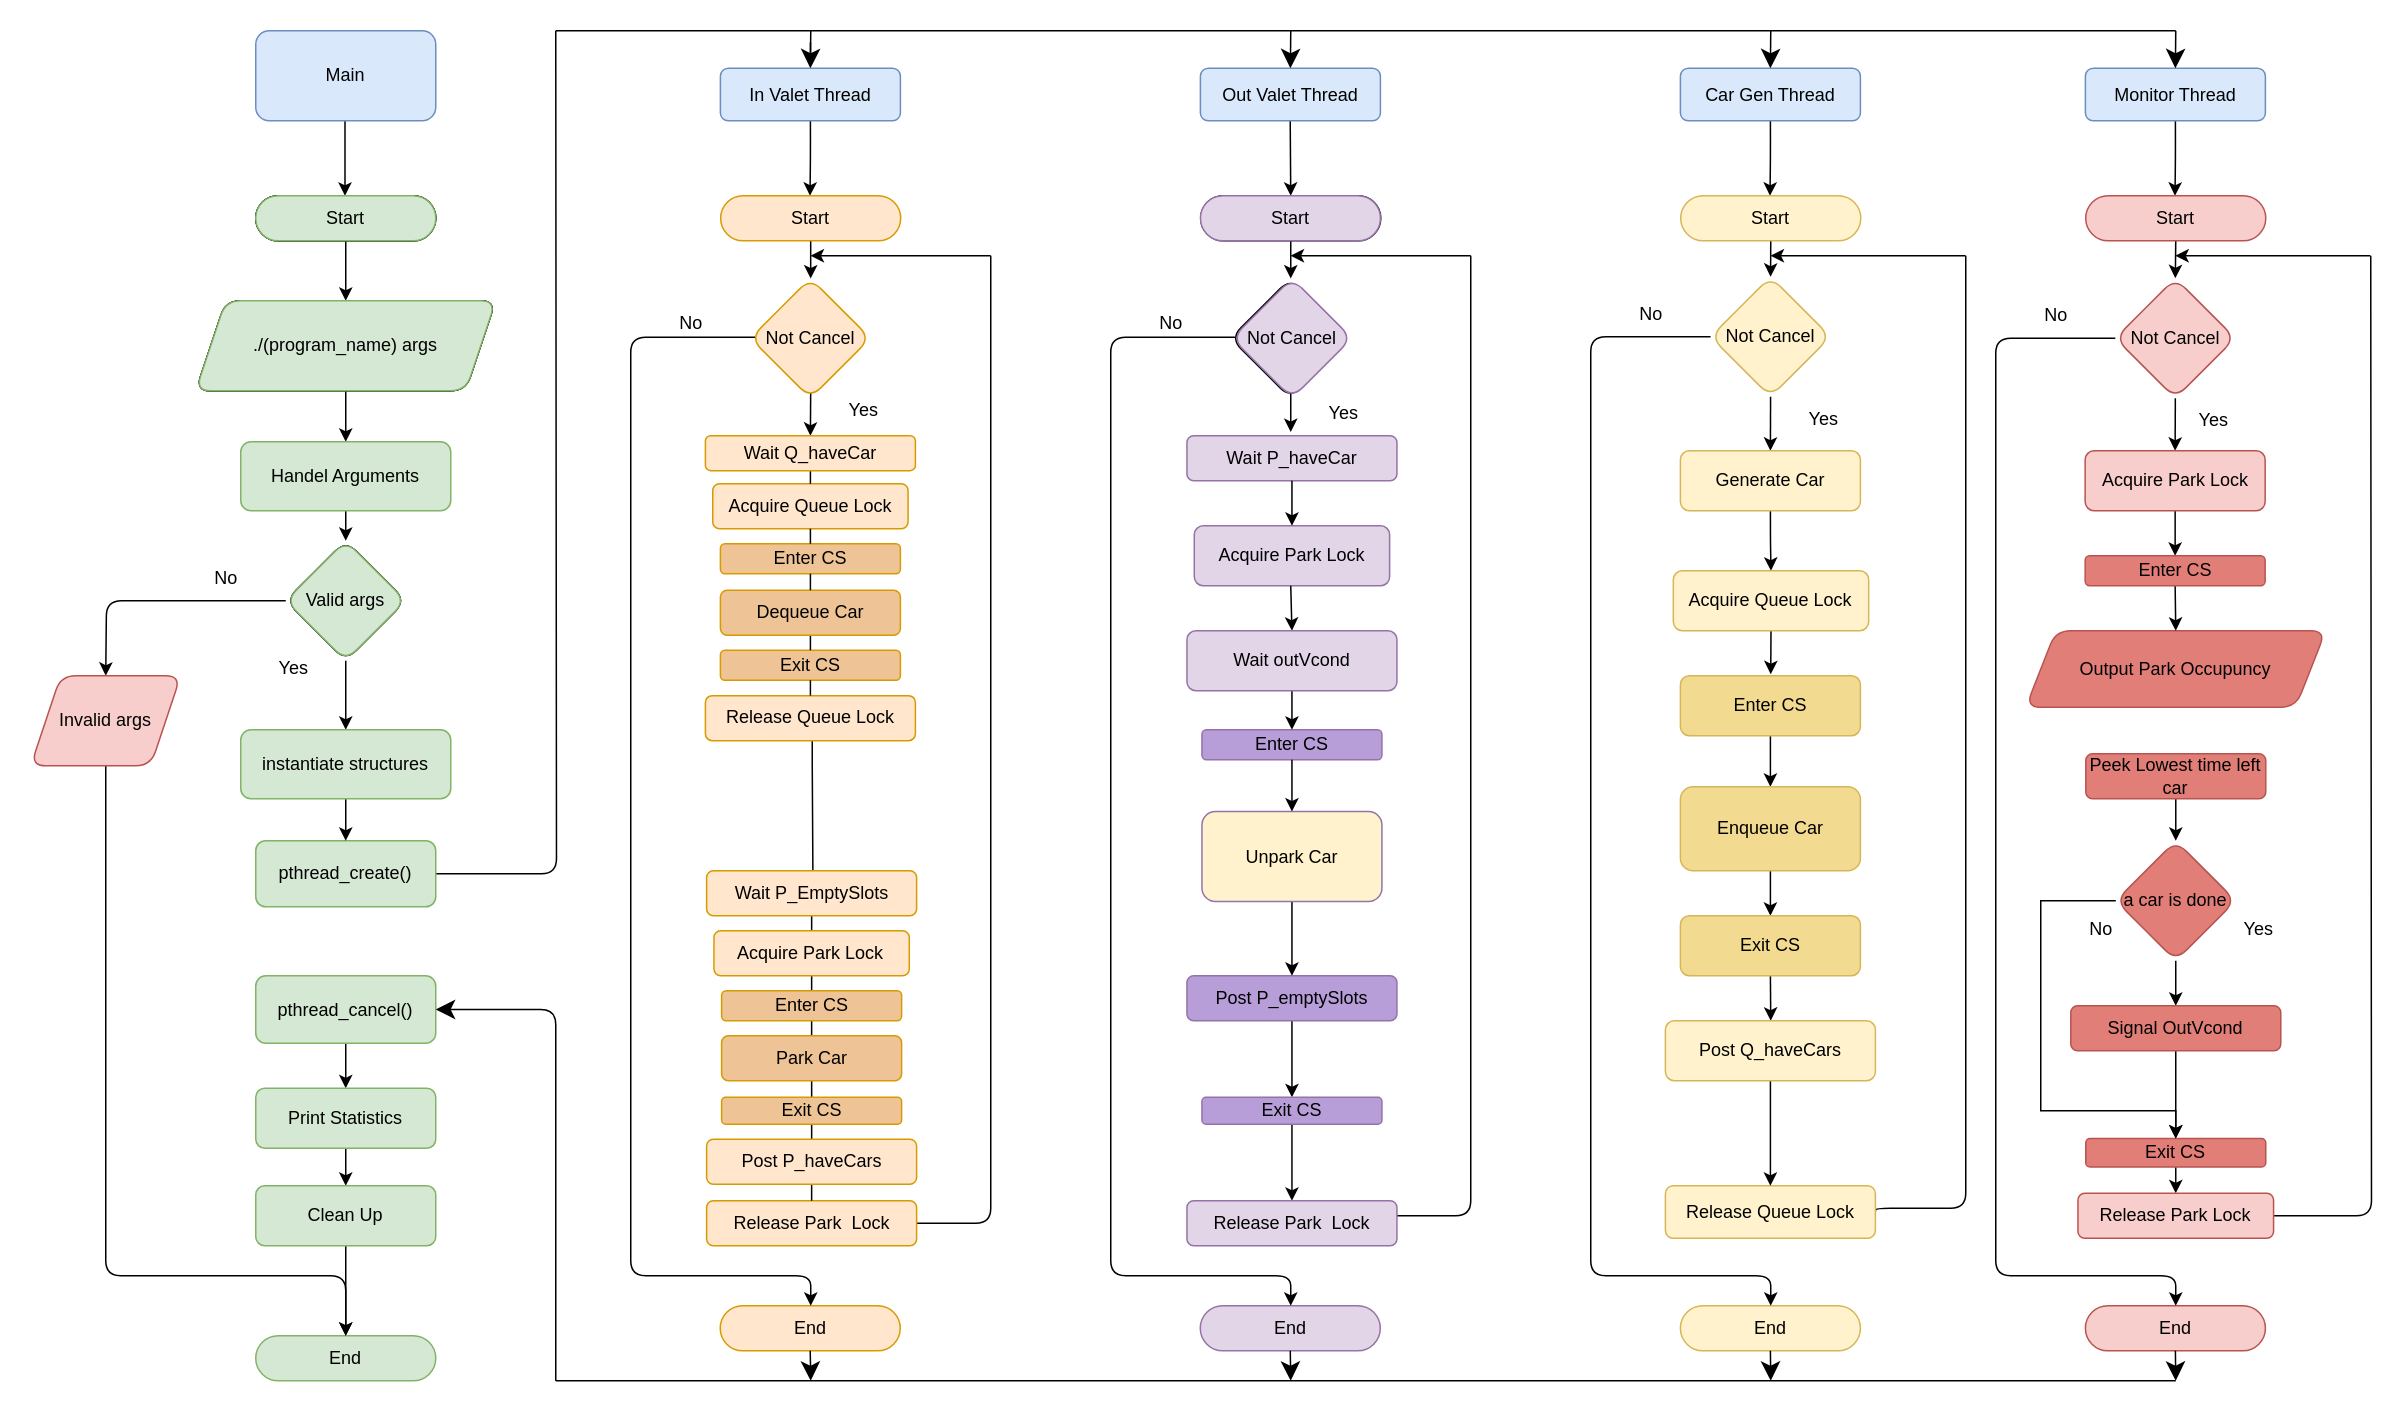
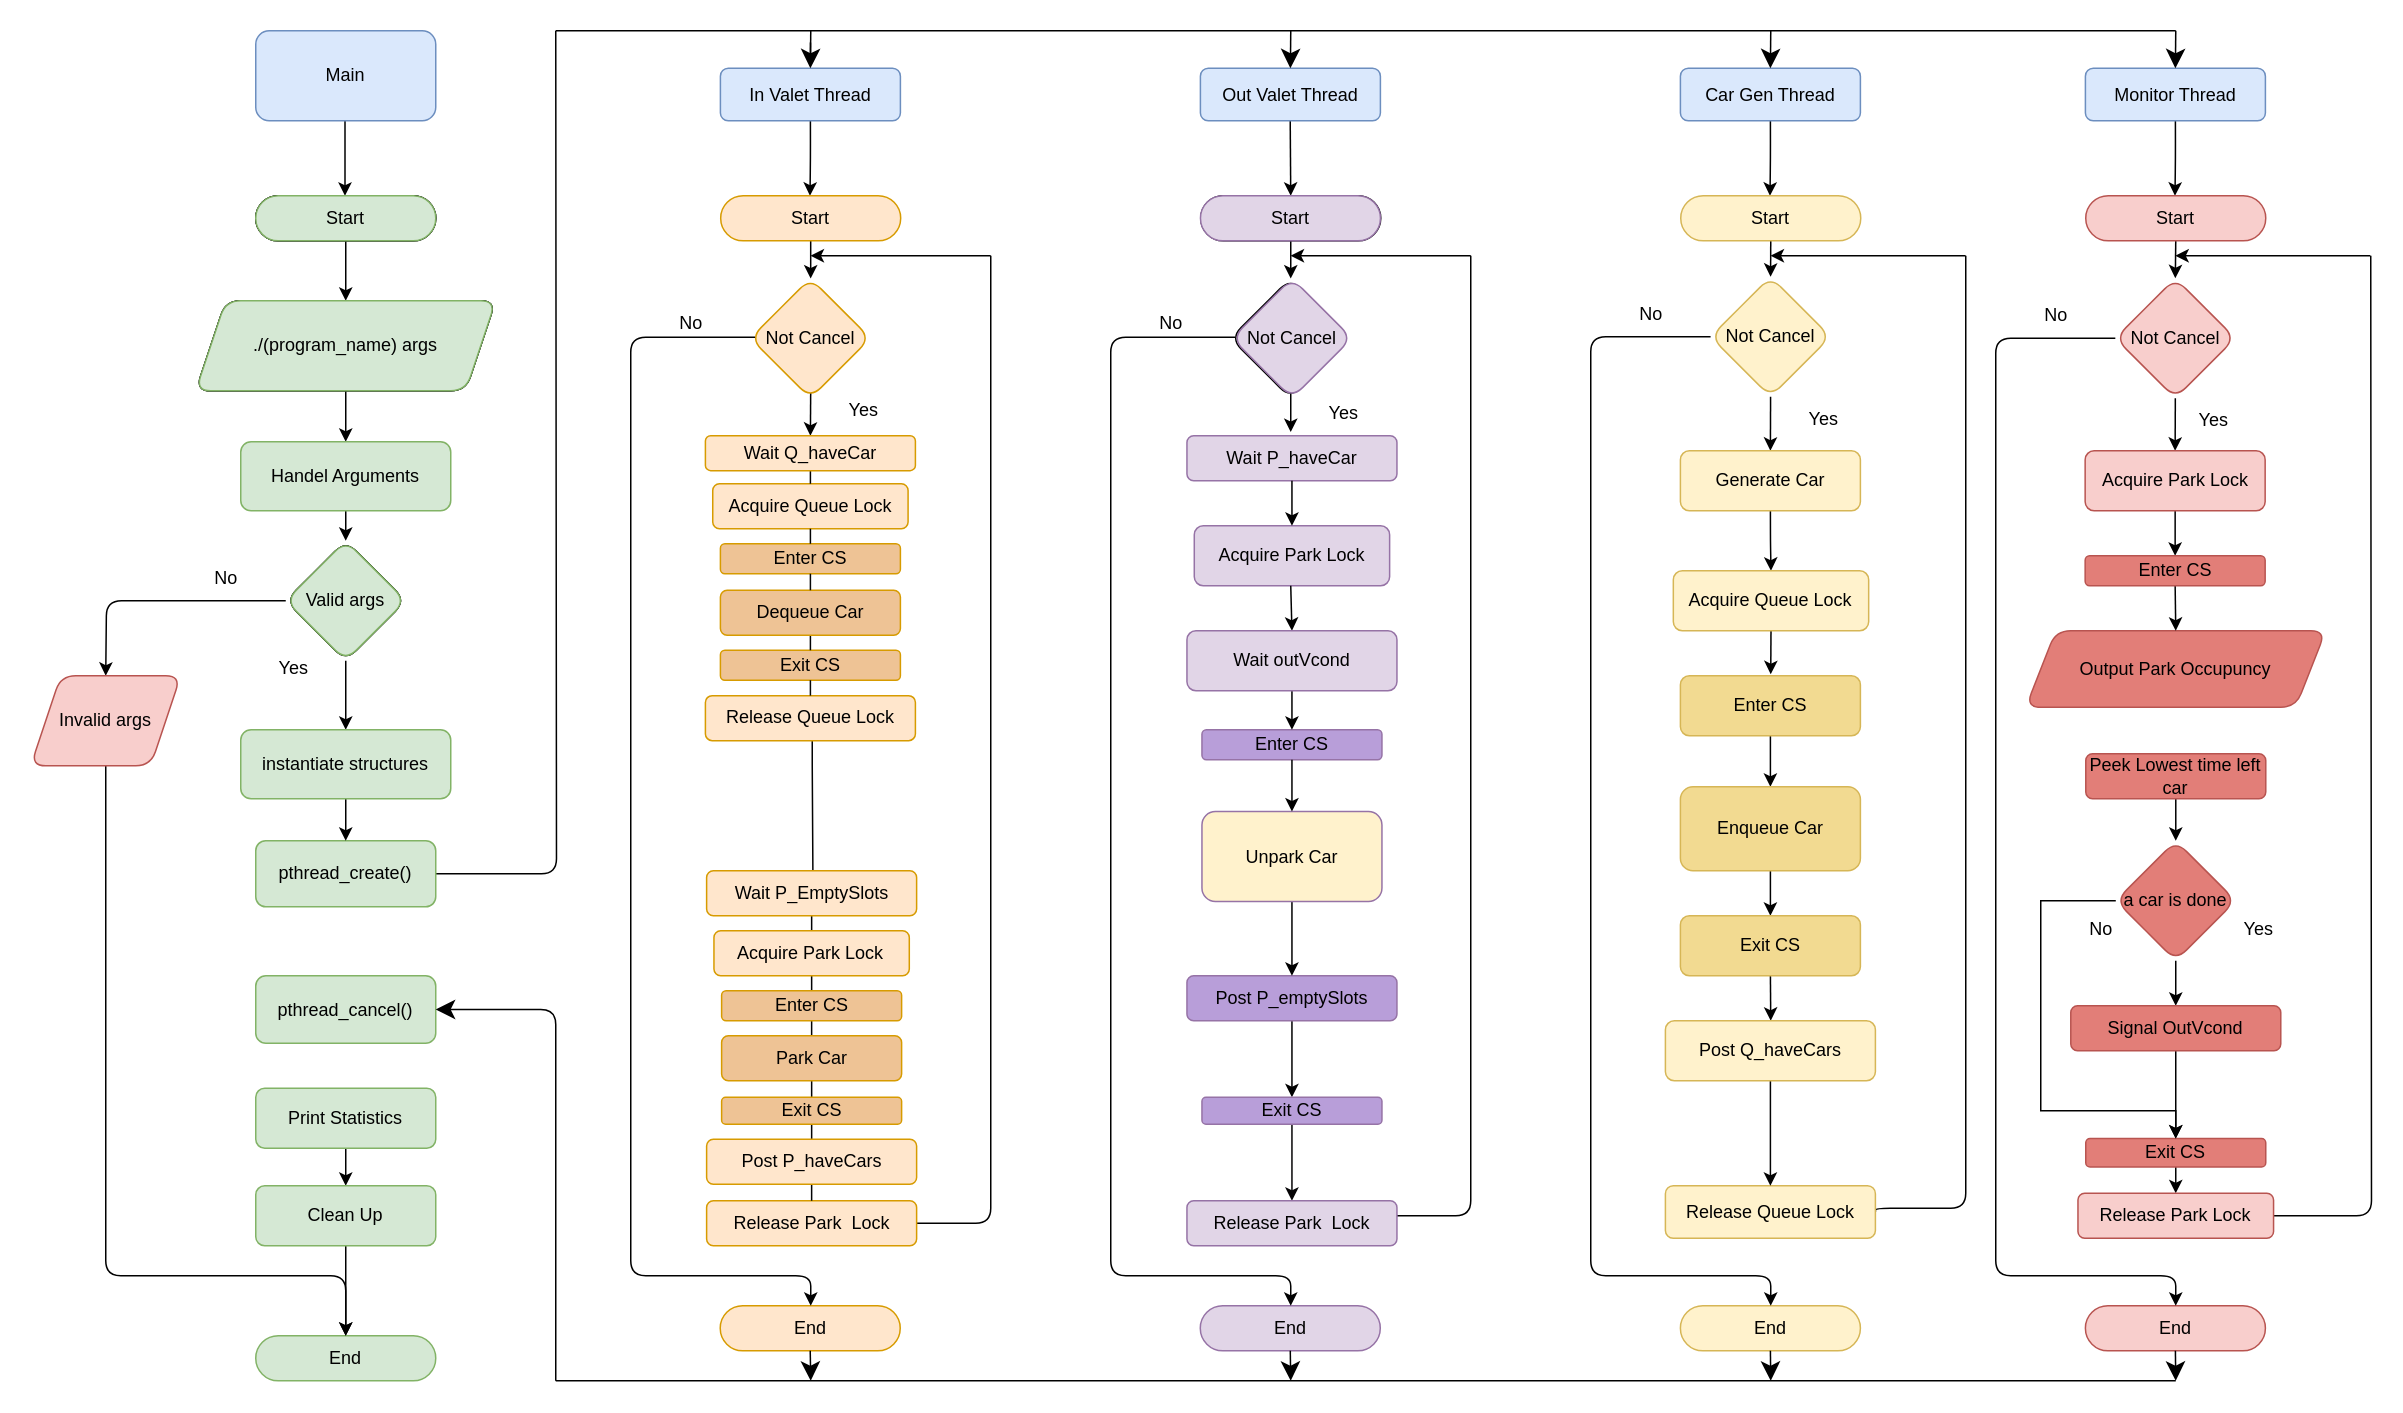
edge "pthread_cancel()" -> "Print Statistics": removed
